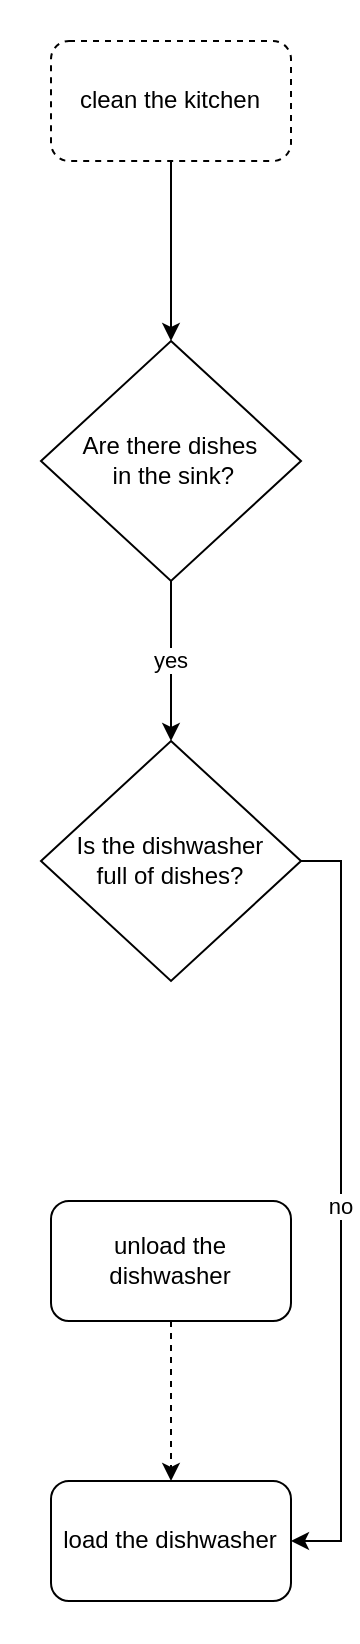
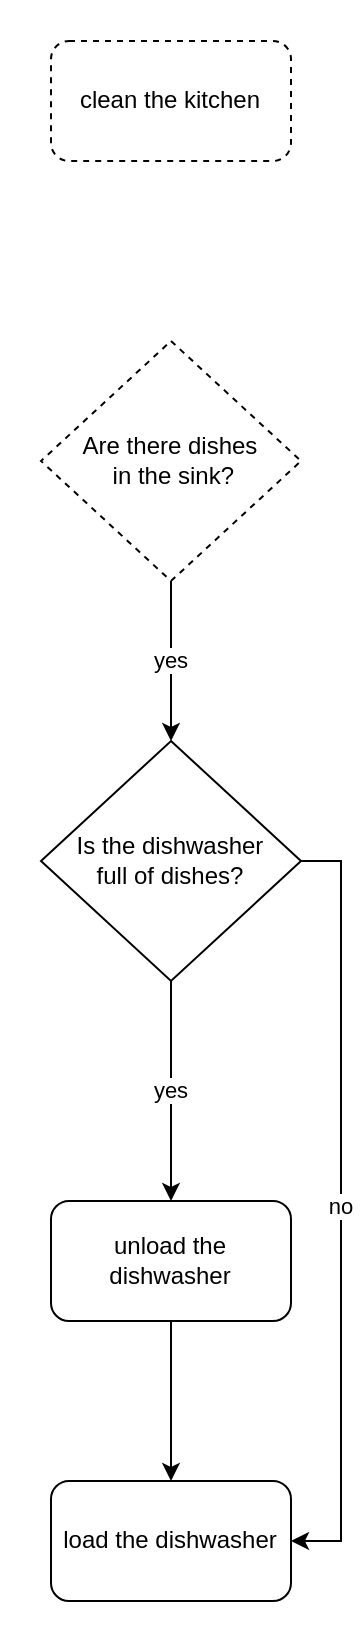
edge "clean the kitchen" -> "Are there dishes in the sink?": removed
node "Are there dishes in the sink?": style solid -> dashed
edge "Is the dishwasher full of dishes?" -> "unload the dishwasher": added, label "yes"
edge "unload the dishwasher" -> "load the dishwasher": style dashed -> solid
